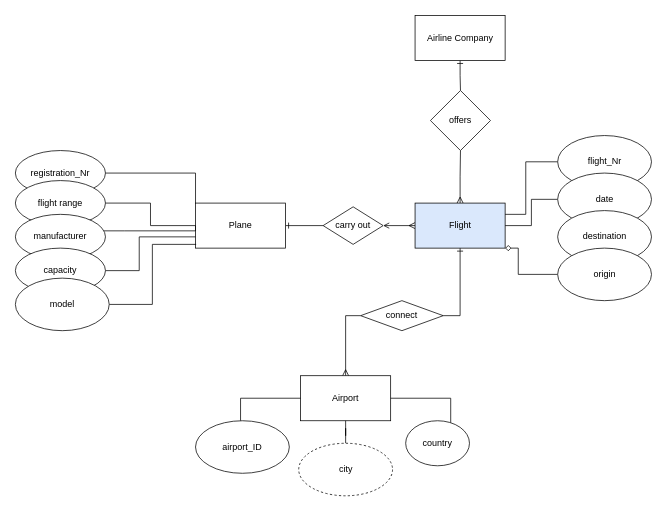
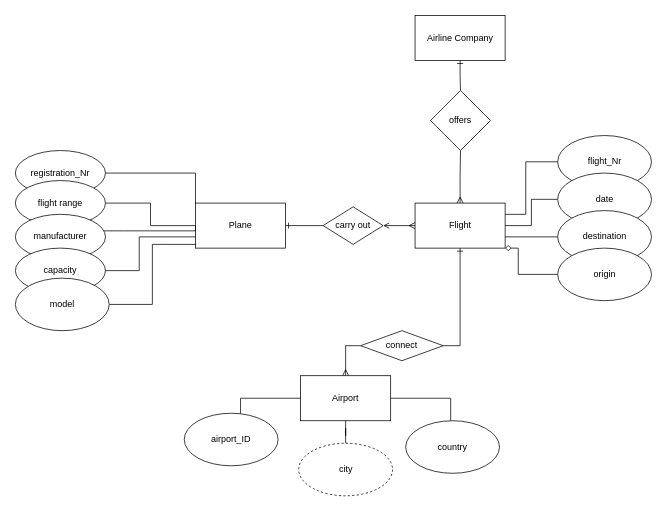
node "Flight": fillcolor #dae8fc -> #ffffff
edge "Flight" -- "destination": added
node "connect": moved (402, 315) -> (402, 345)
node "country": size 64x45 -> 94x53
node "airport_ID": moved (242, 447) -> (231, 439)
